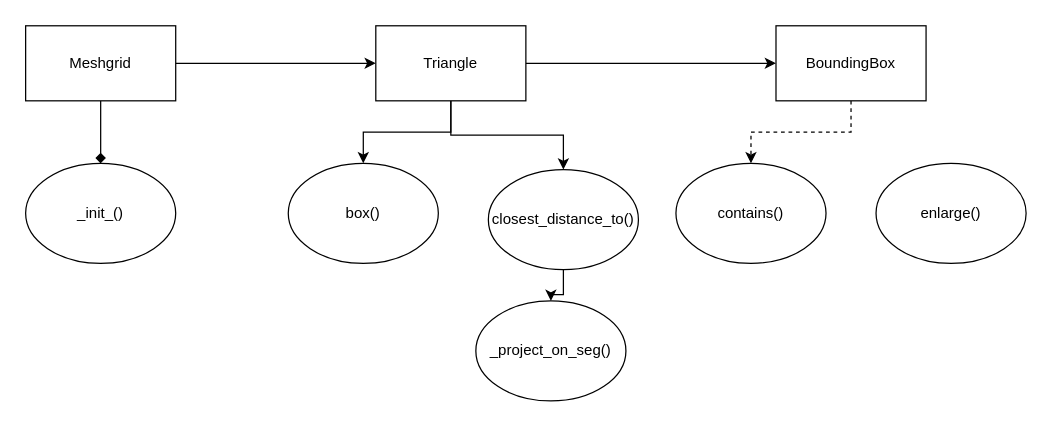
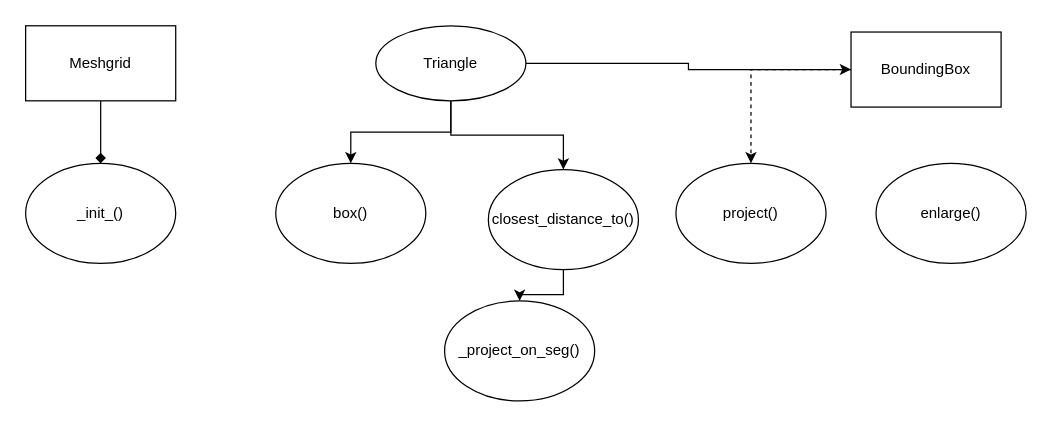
edge "Meshgrid" -> "Triangle": removed
node "Triangle": shape rectangle -> ellipse
node "BoundingBox": moved (851, 63) -> (926, 69)
node "box()": moved (363, 213) -> (351, 213)
node "contains()": label "contains()" -> "project()"
node "_project_on_seg()": moved (551, 351) -> (519, 351)
